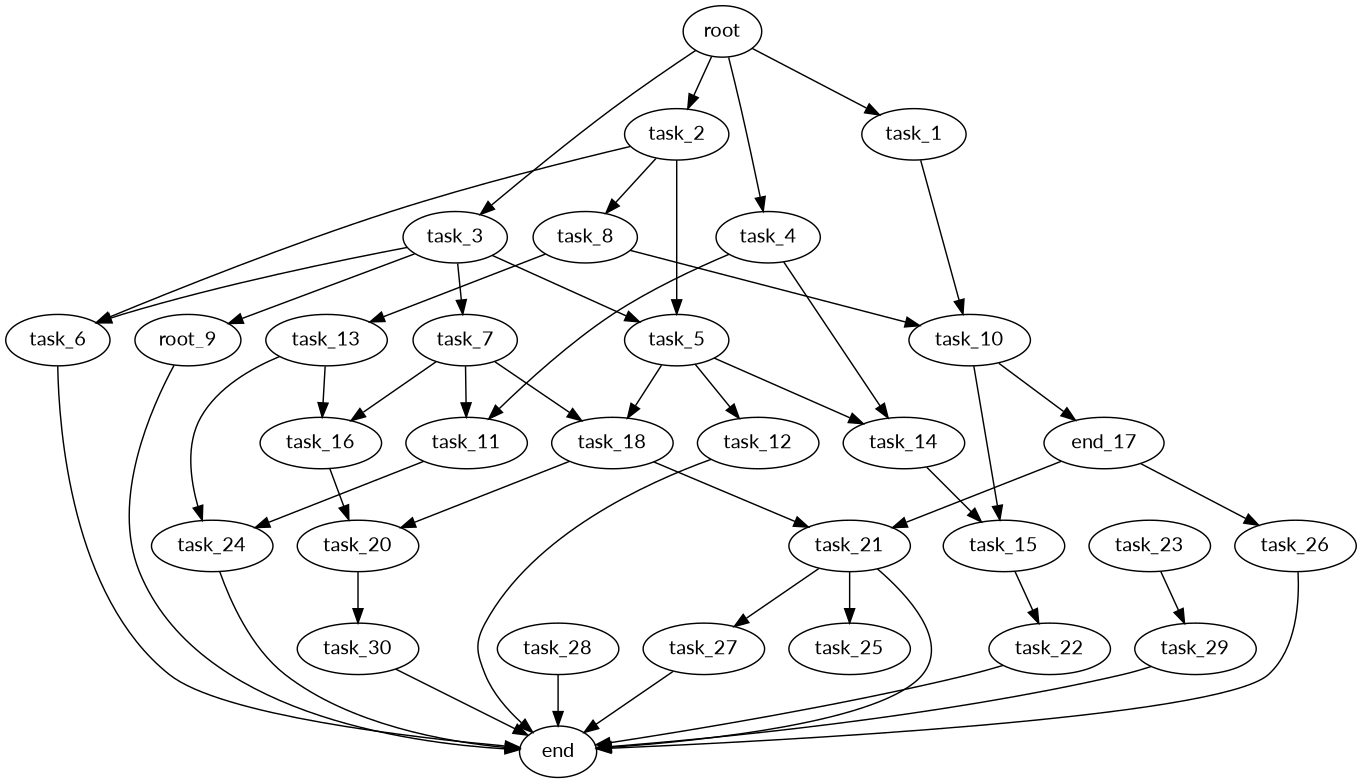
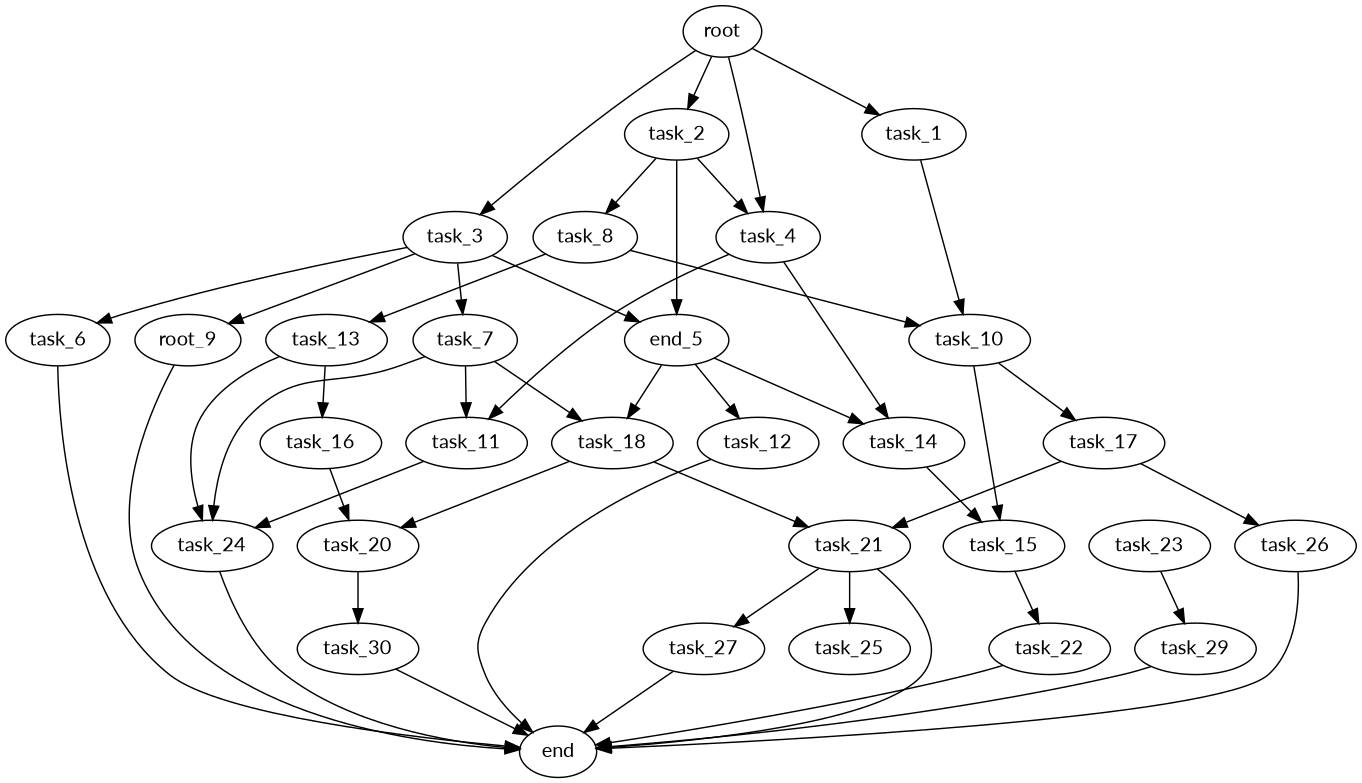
edge "task_2" -> "task_6": now "task_2" -> "task_4"
node "task_5": label "task_5" -> "end_5"
edge "task_7" -> "task_16": now "task_7" -> "task_24"
node "end_17": label "end_17" -> "task_17"
node "task_28": removed
